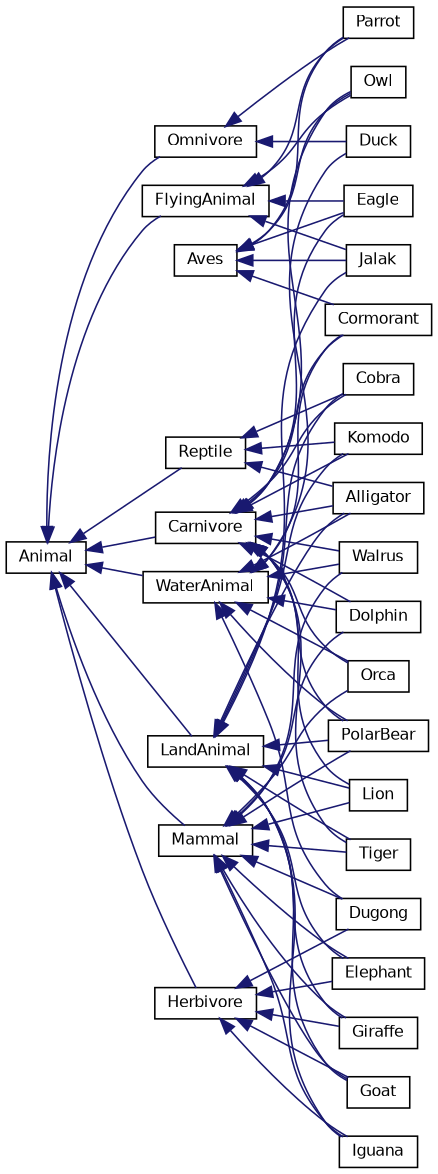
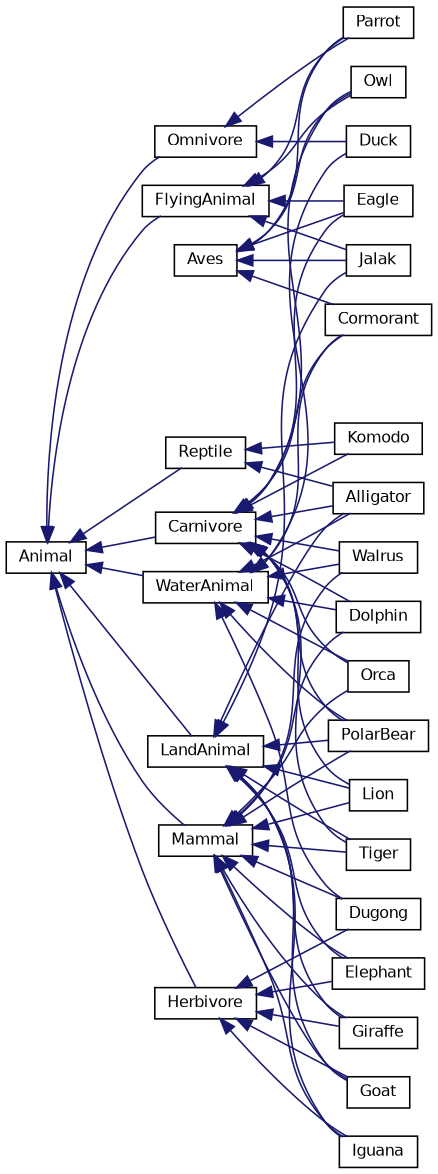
node "Cobra": removed
edge "Komodo" -> "LandAnimal": removed
